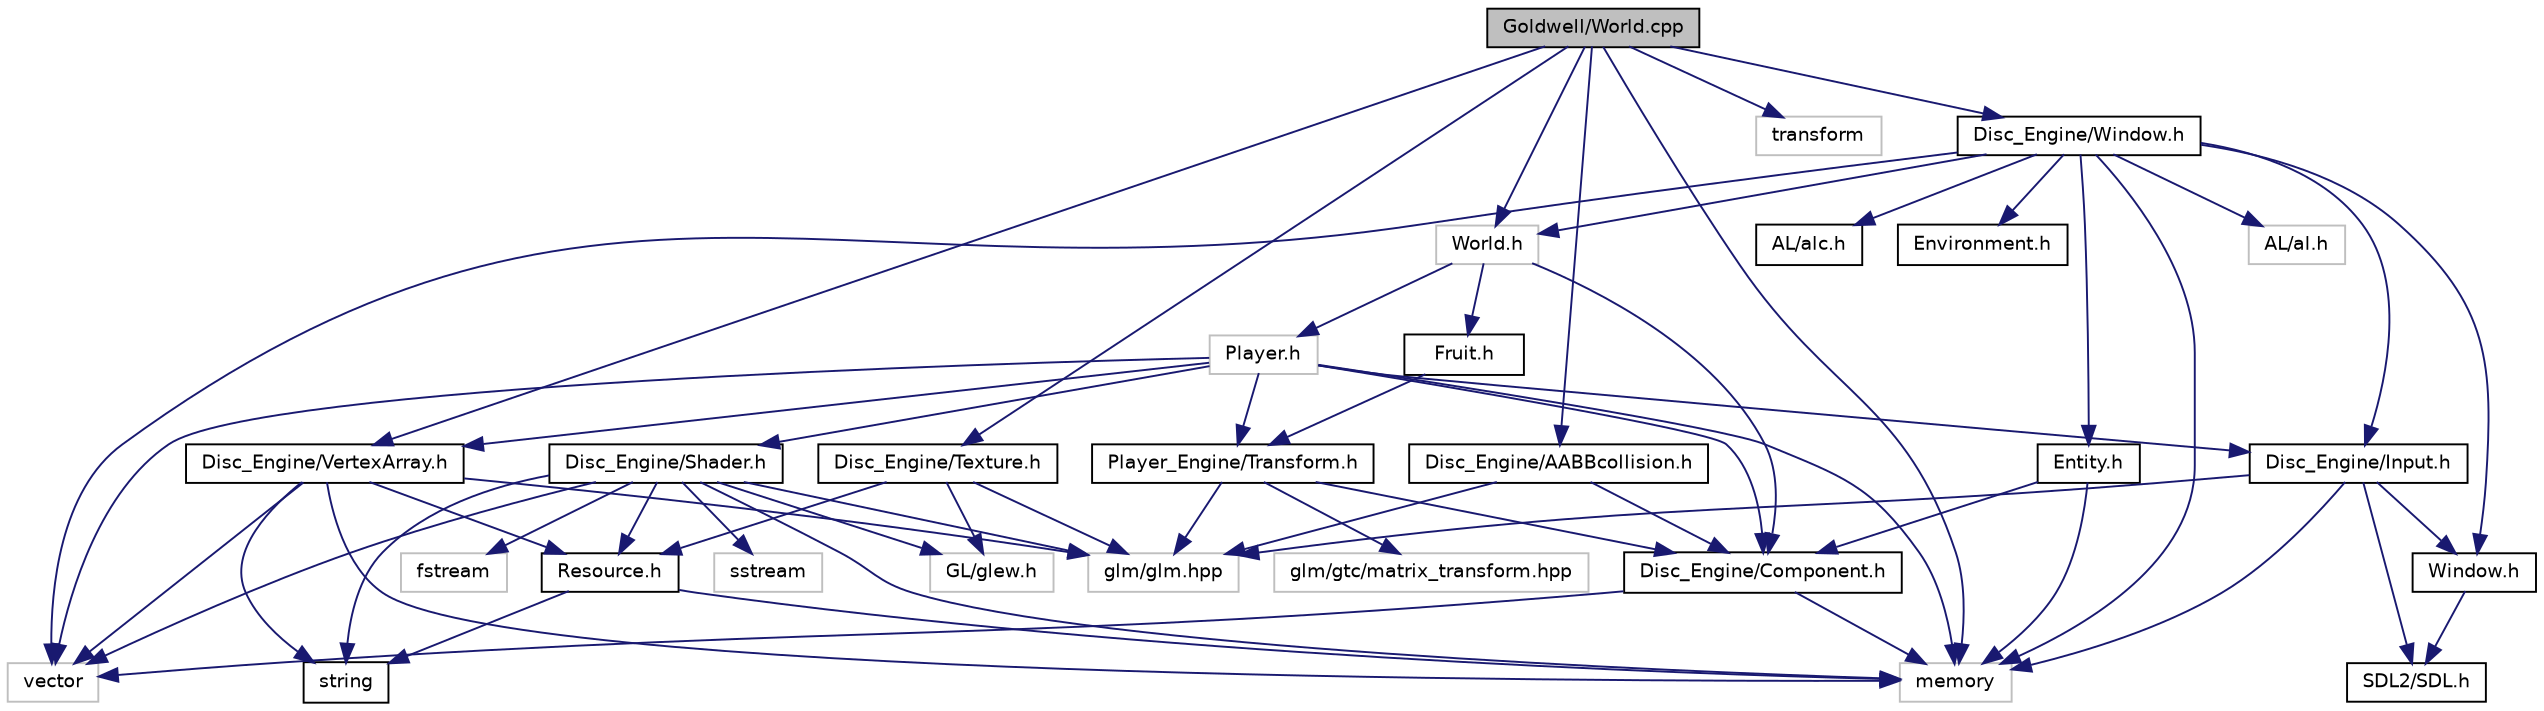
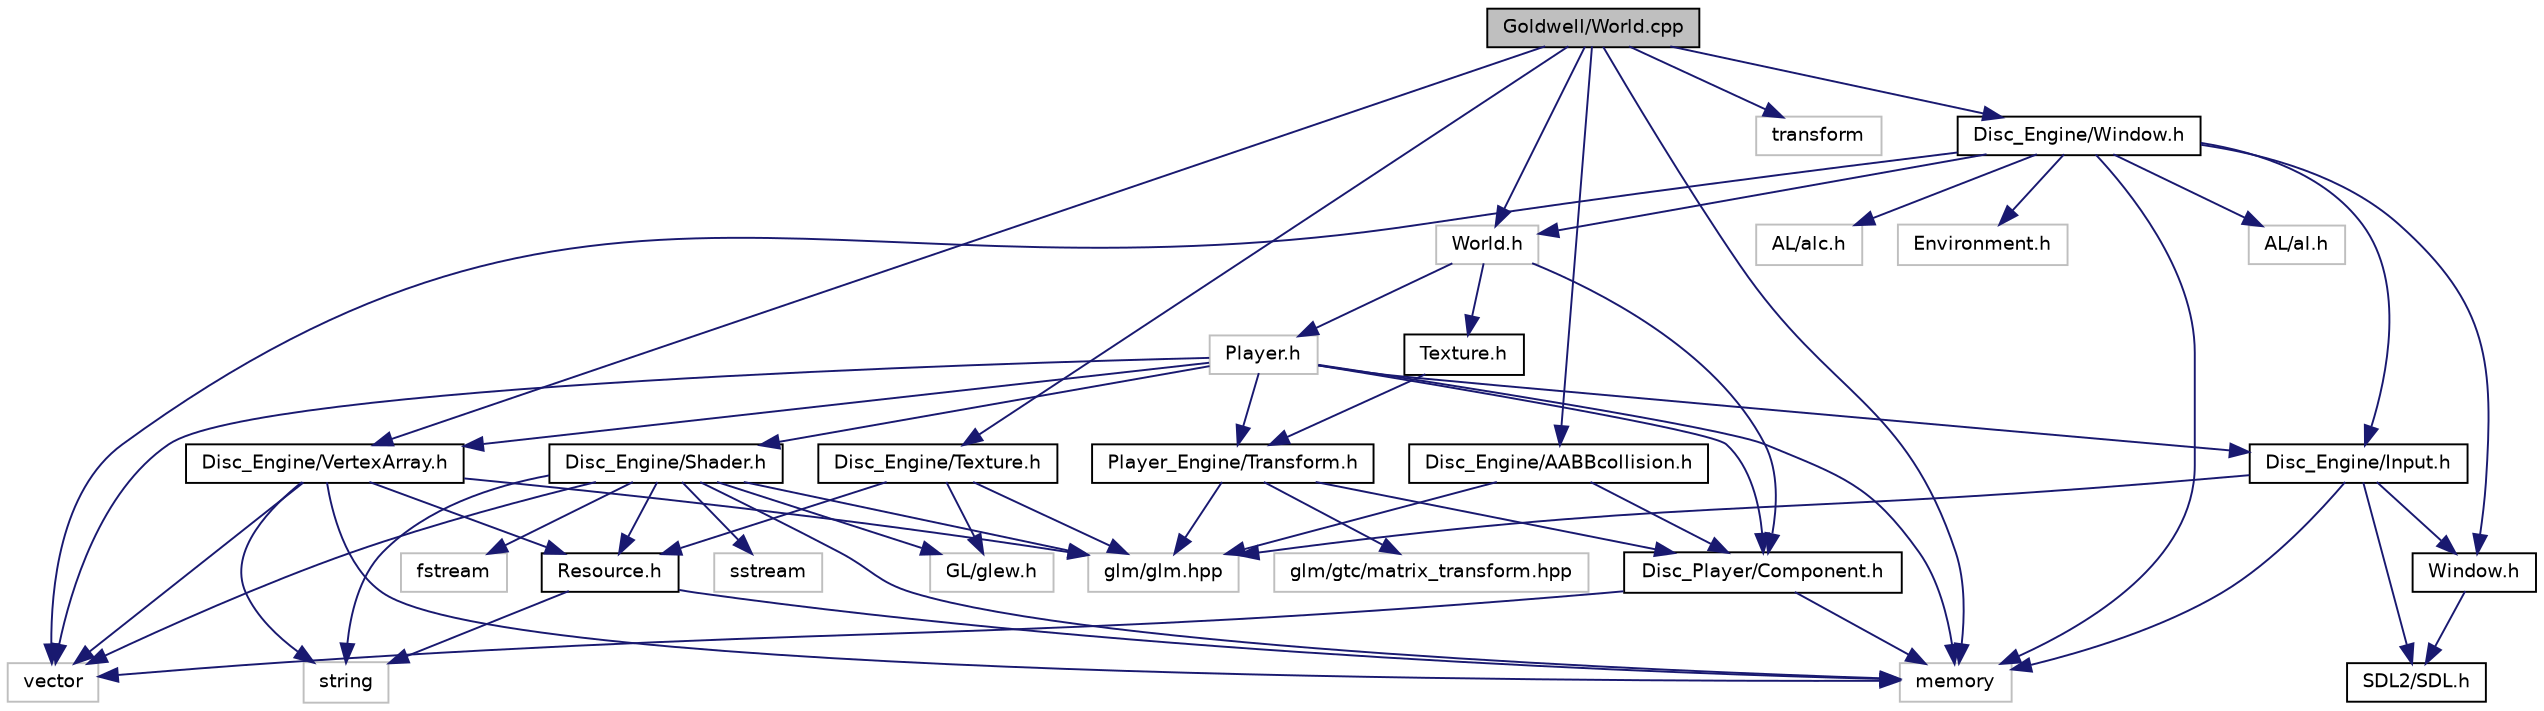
node "AL/alc.h": color black -> grey75
node "Environment.h": color black -> grey75
node "Fruit.h": label "Fruit.h" -> "Texture.h"
node "Entity.h": removed
node "Disc_Engine/Component.h": label "Disc_Engine/Component.h" -> "Disc_Player/Component.h"
node "string": color black -> grey75
